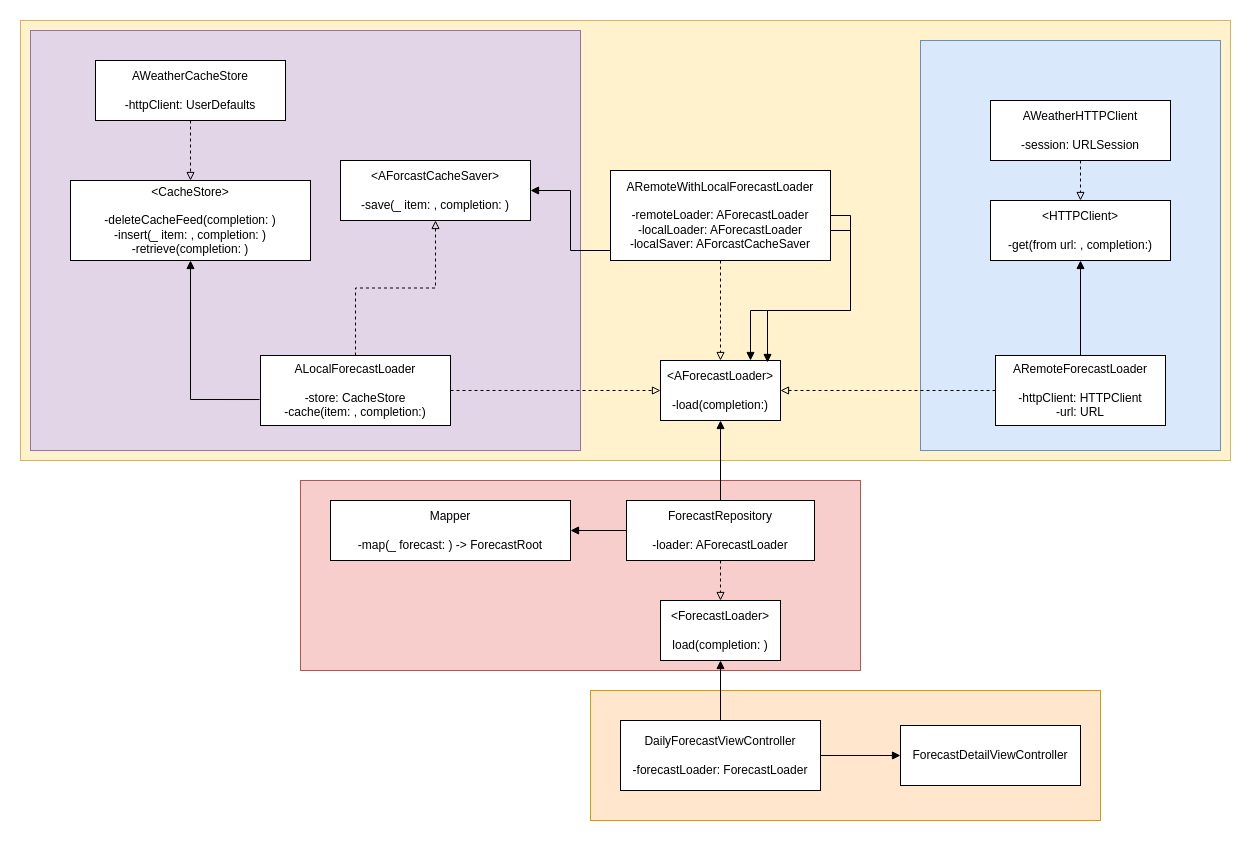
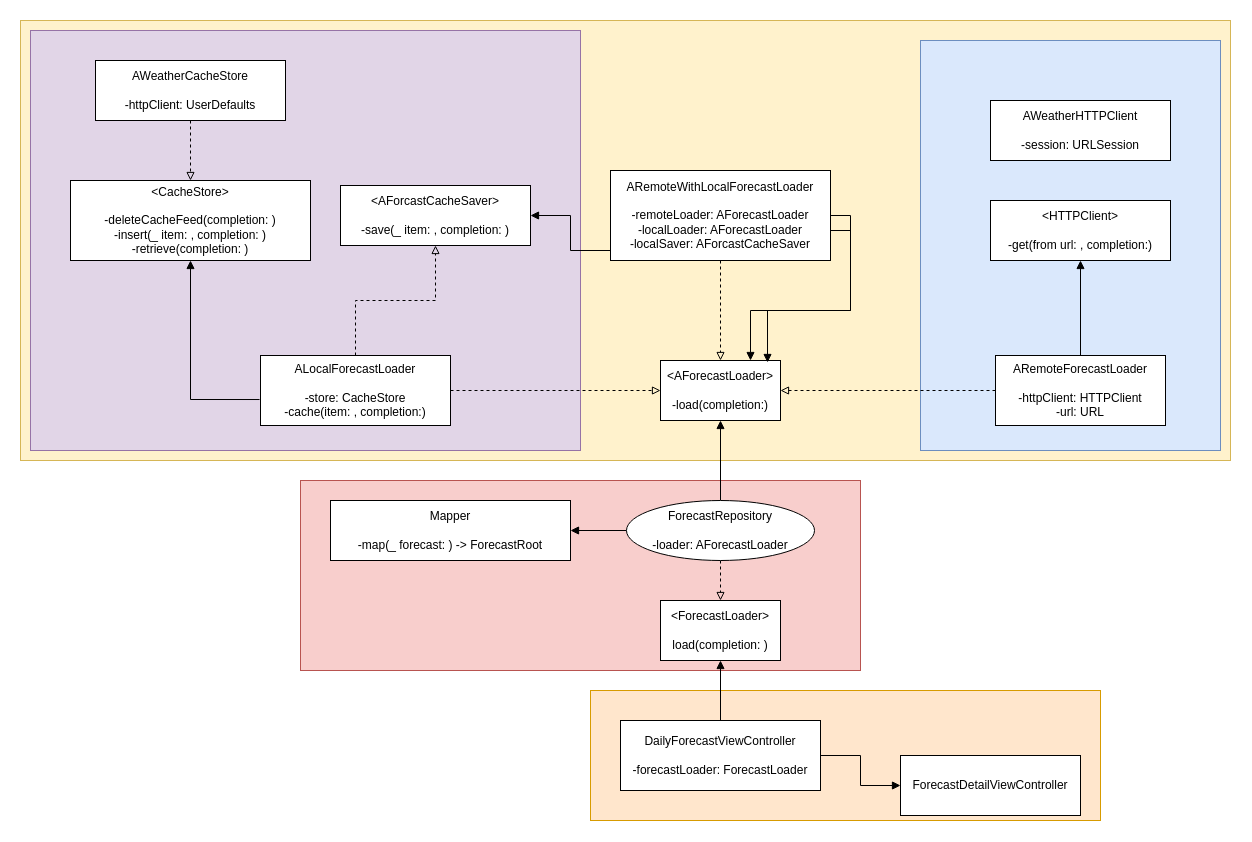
edge "AWeatherHTTPClient -session: URLSession" -> "<HTTPClient> -get(from url: , completion:)": removed
node "<AForcastCacheSaver> -save(_ item: , completion: )": moved (436, 191) -> (436, 216)
node "ForecastRepository -loader: AForecastLoader": shape rectangle -> ellipse
node "ForecastDetailViewController": moved (991, 756) -> (991, 786)
